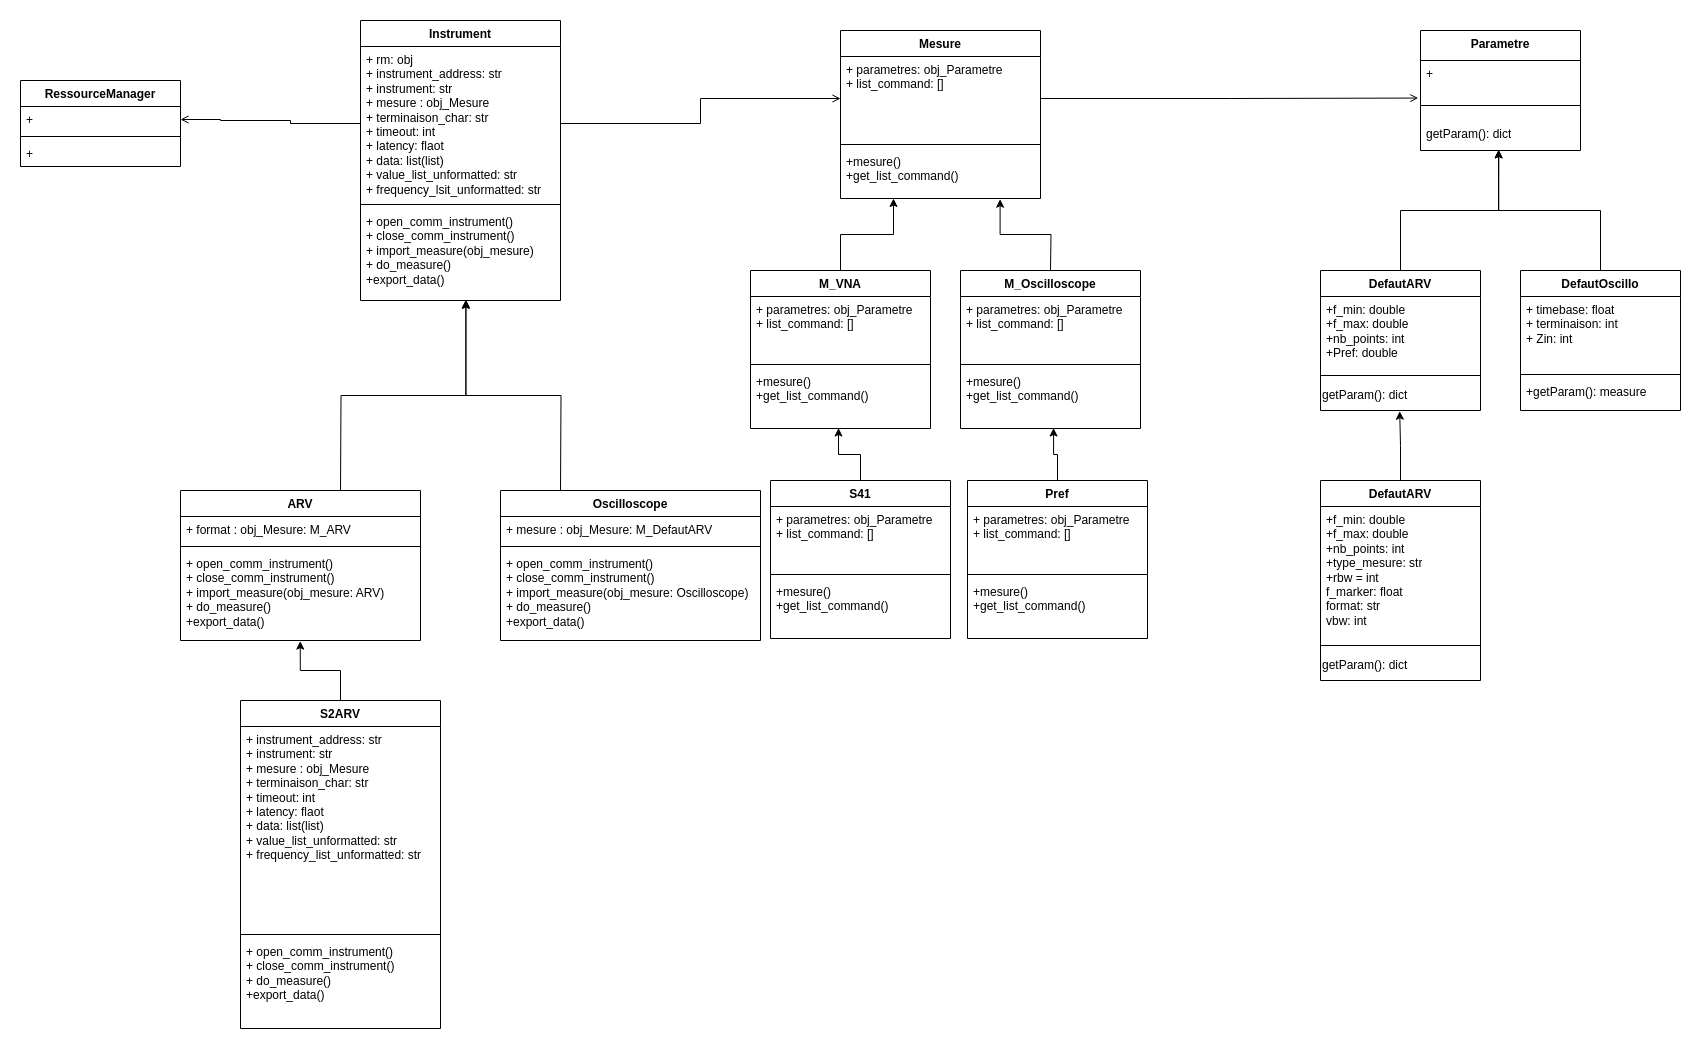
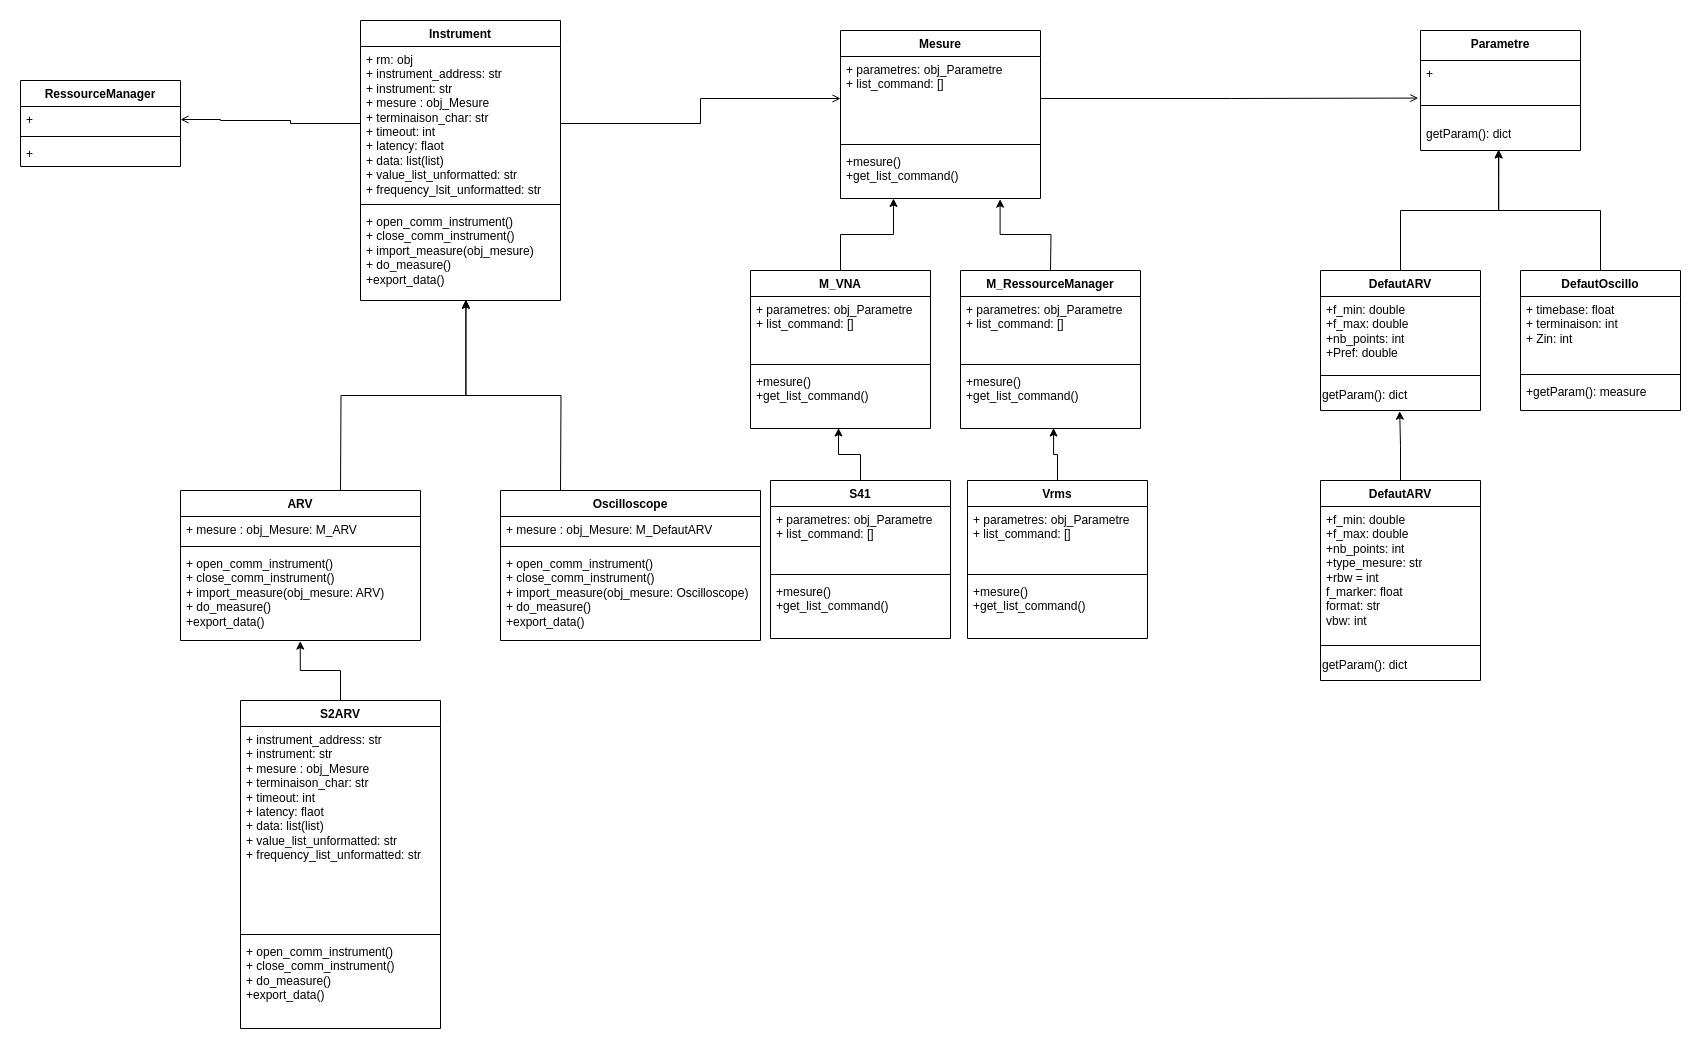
node "M_Oscilloscope": label "M_Oscilloscope" -> "M_RessourceManager"
node "Pref": label "Pref" -> "Vrms"
node "+ format : obj_Mesure: M_ARV": label "+ format : obj_Mesure: M_ARV" -> "+ mesure : obj_Mesure: M_ARV"
